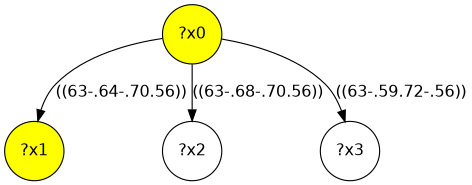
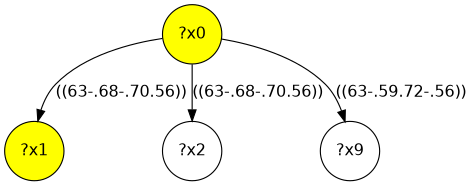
edge "?x0" -> "?x1": label "((63-.64-.70.56))" -> "((63-.68-.70.56))"
node "?x3": label "?x3" -> "?x9"
